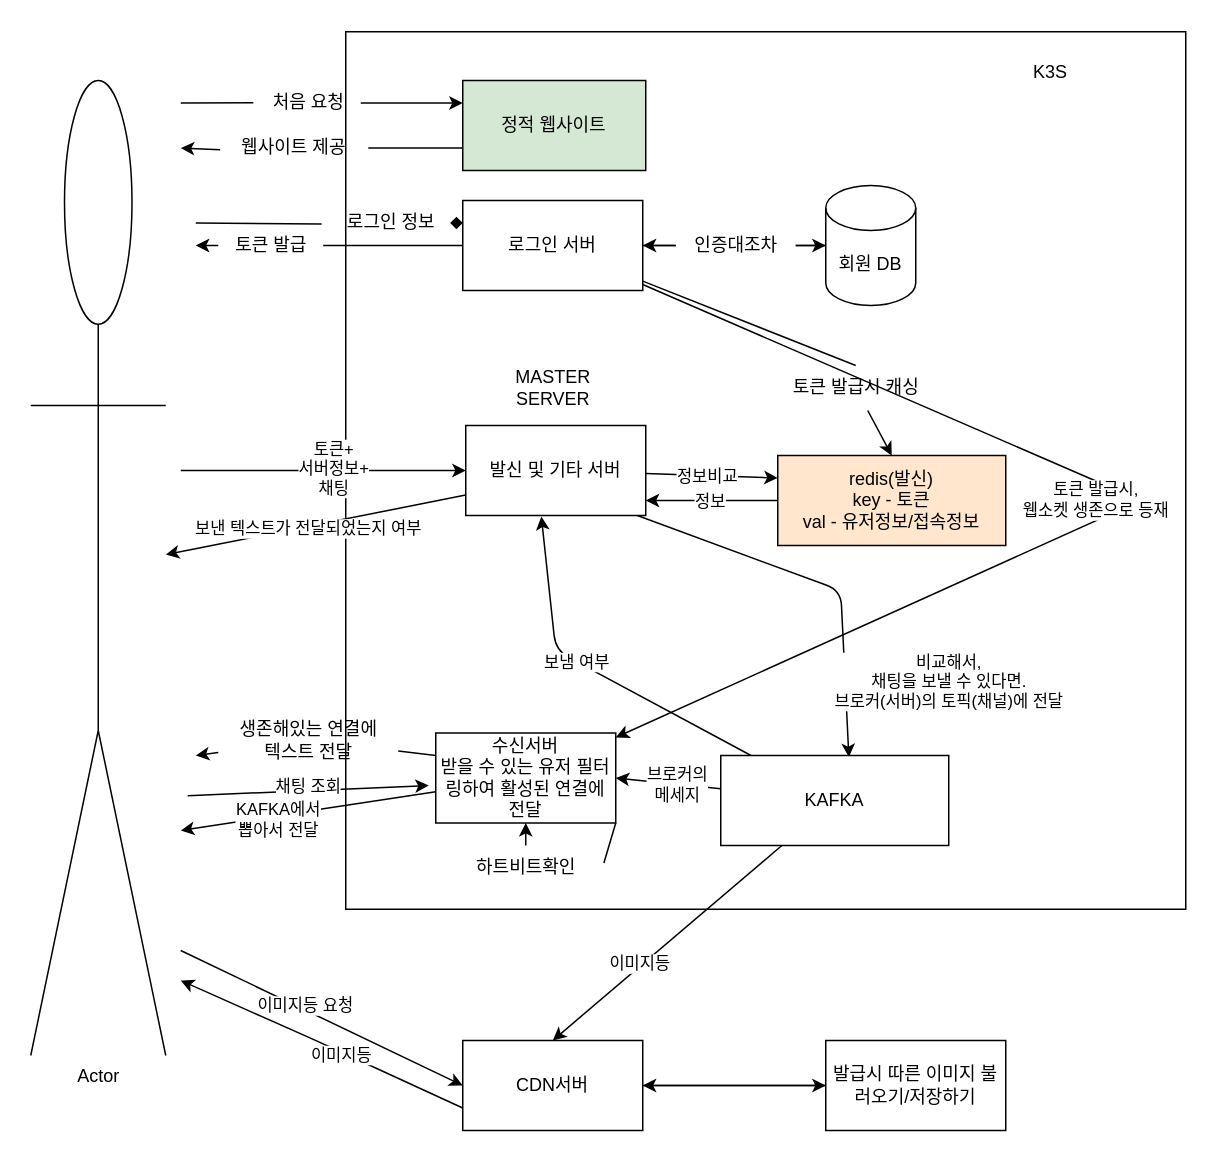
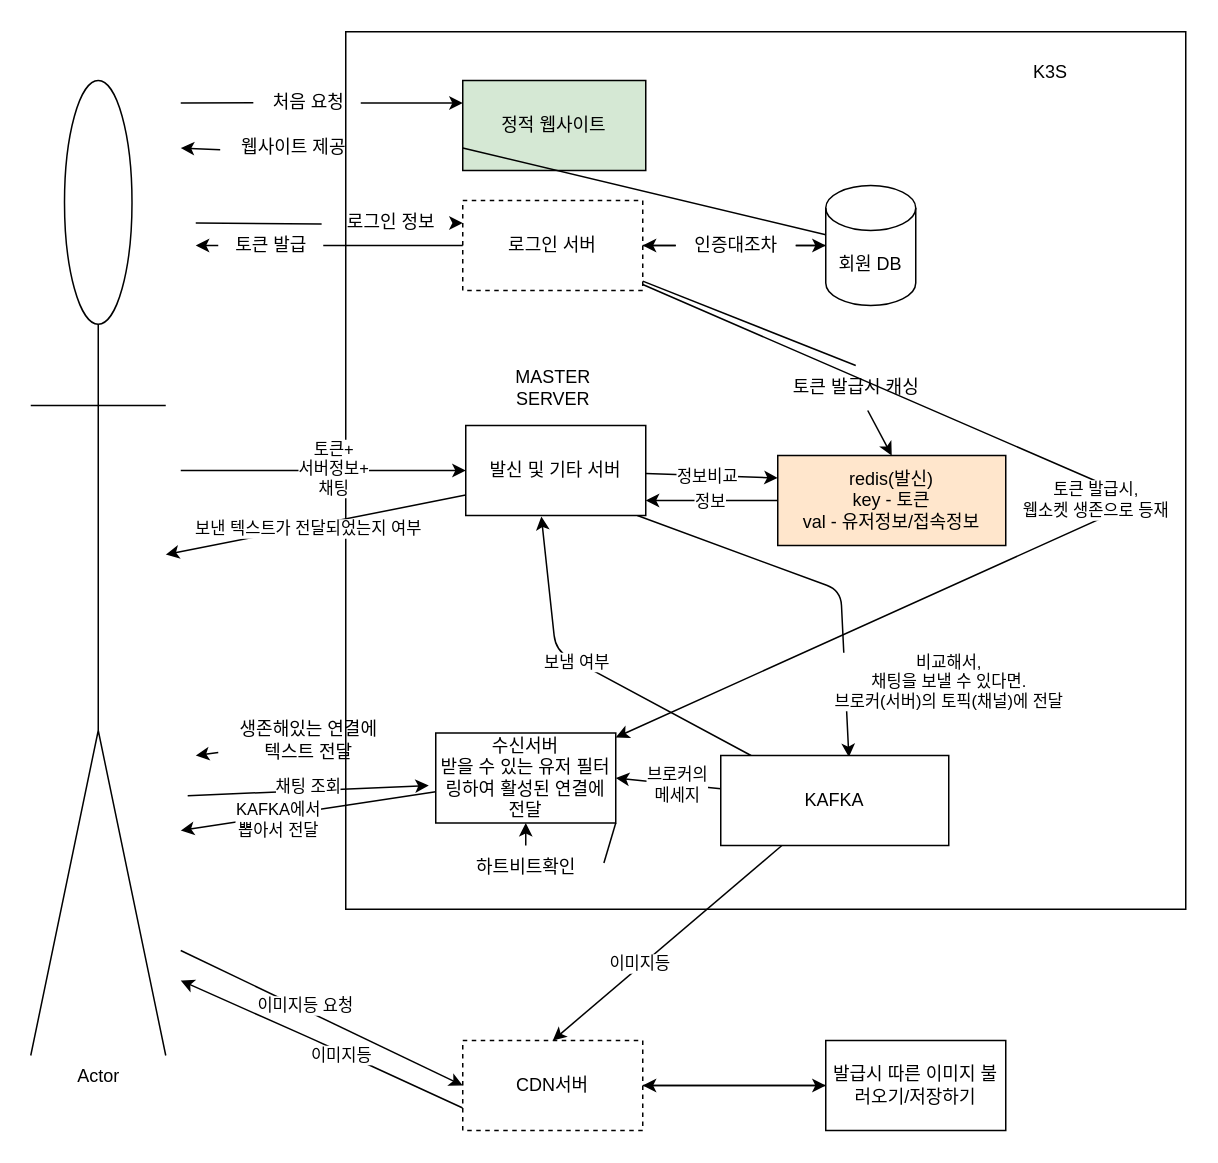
edge "정적 웹사이트" -- "웹사이트 제공": now "정적 웹사이트" -- "회원 DB"
edge "로그인 정보" -> "로그인 서버": arrowhead diamond -> classic
node "로그인 서버": style solid -> dashed
edge "생존해있는 연결에 텍스트 전달" -- "수신서버 받을 수 있는 유저 필터링하여 활성된 연결에 전달": removed
node "CDN서버": style solid -> dashed
